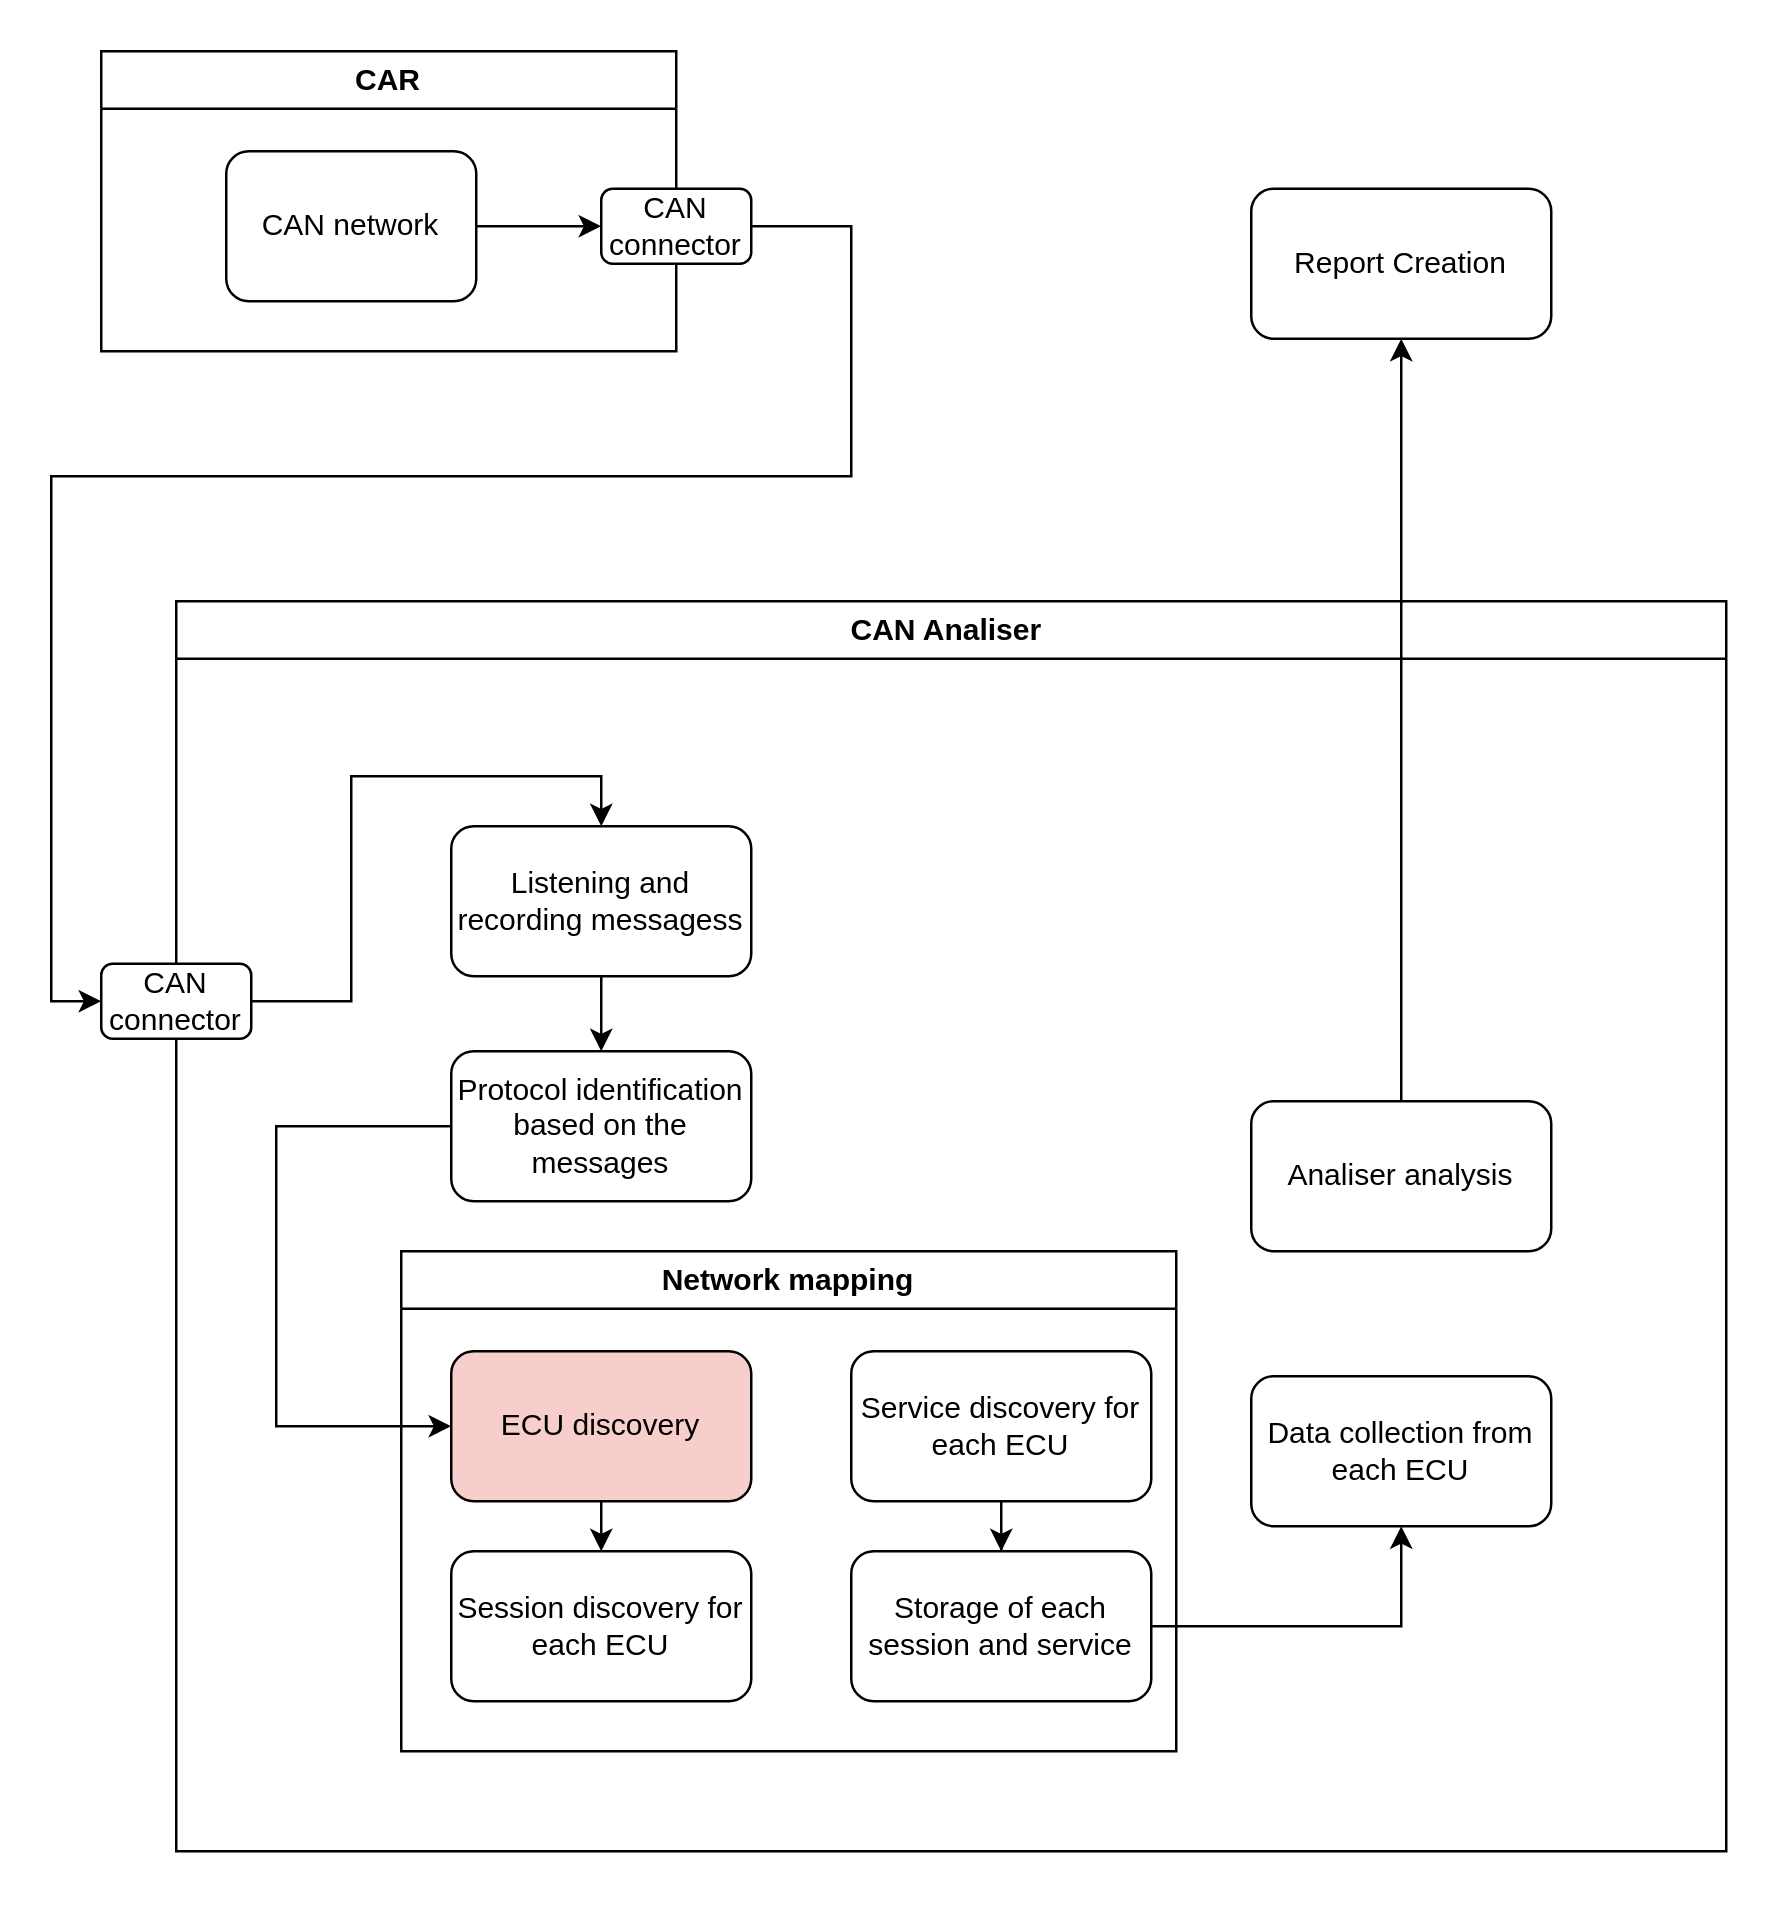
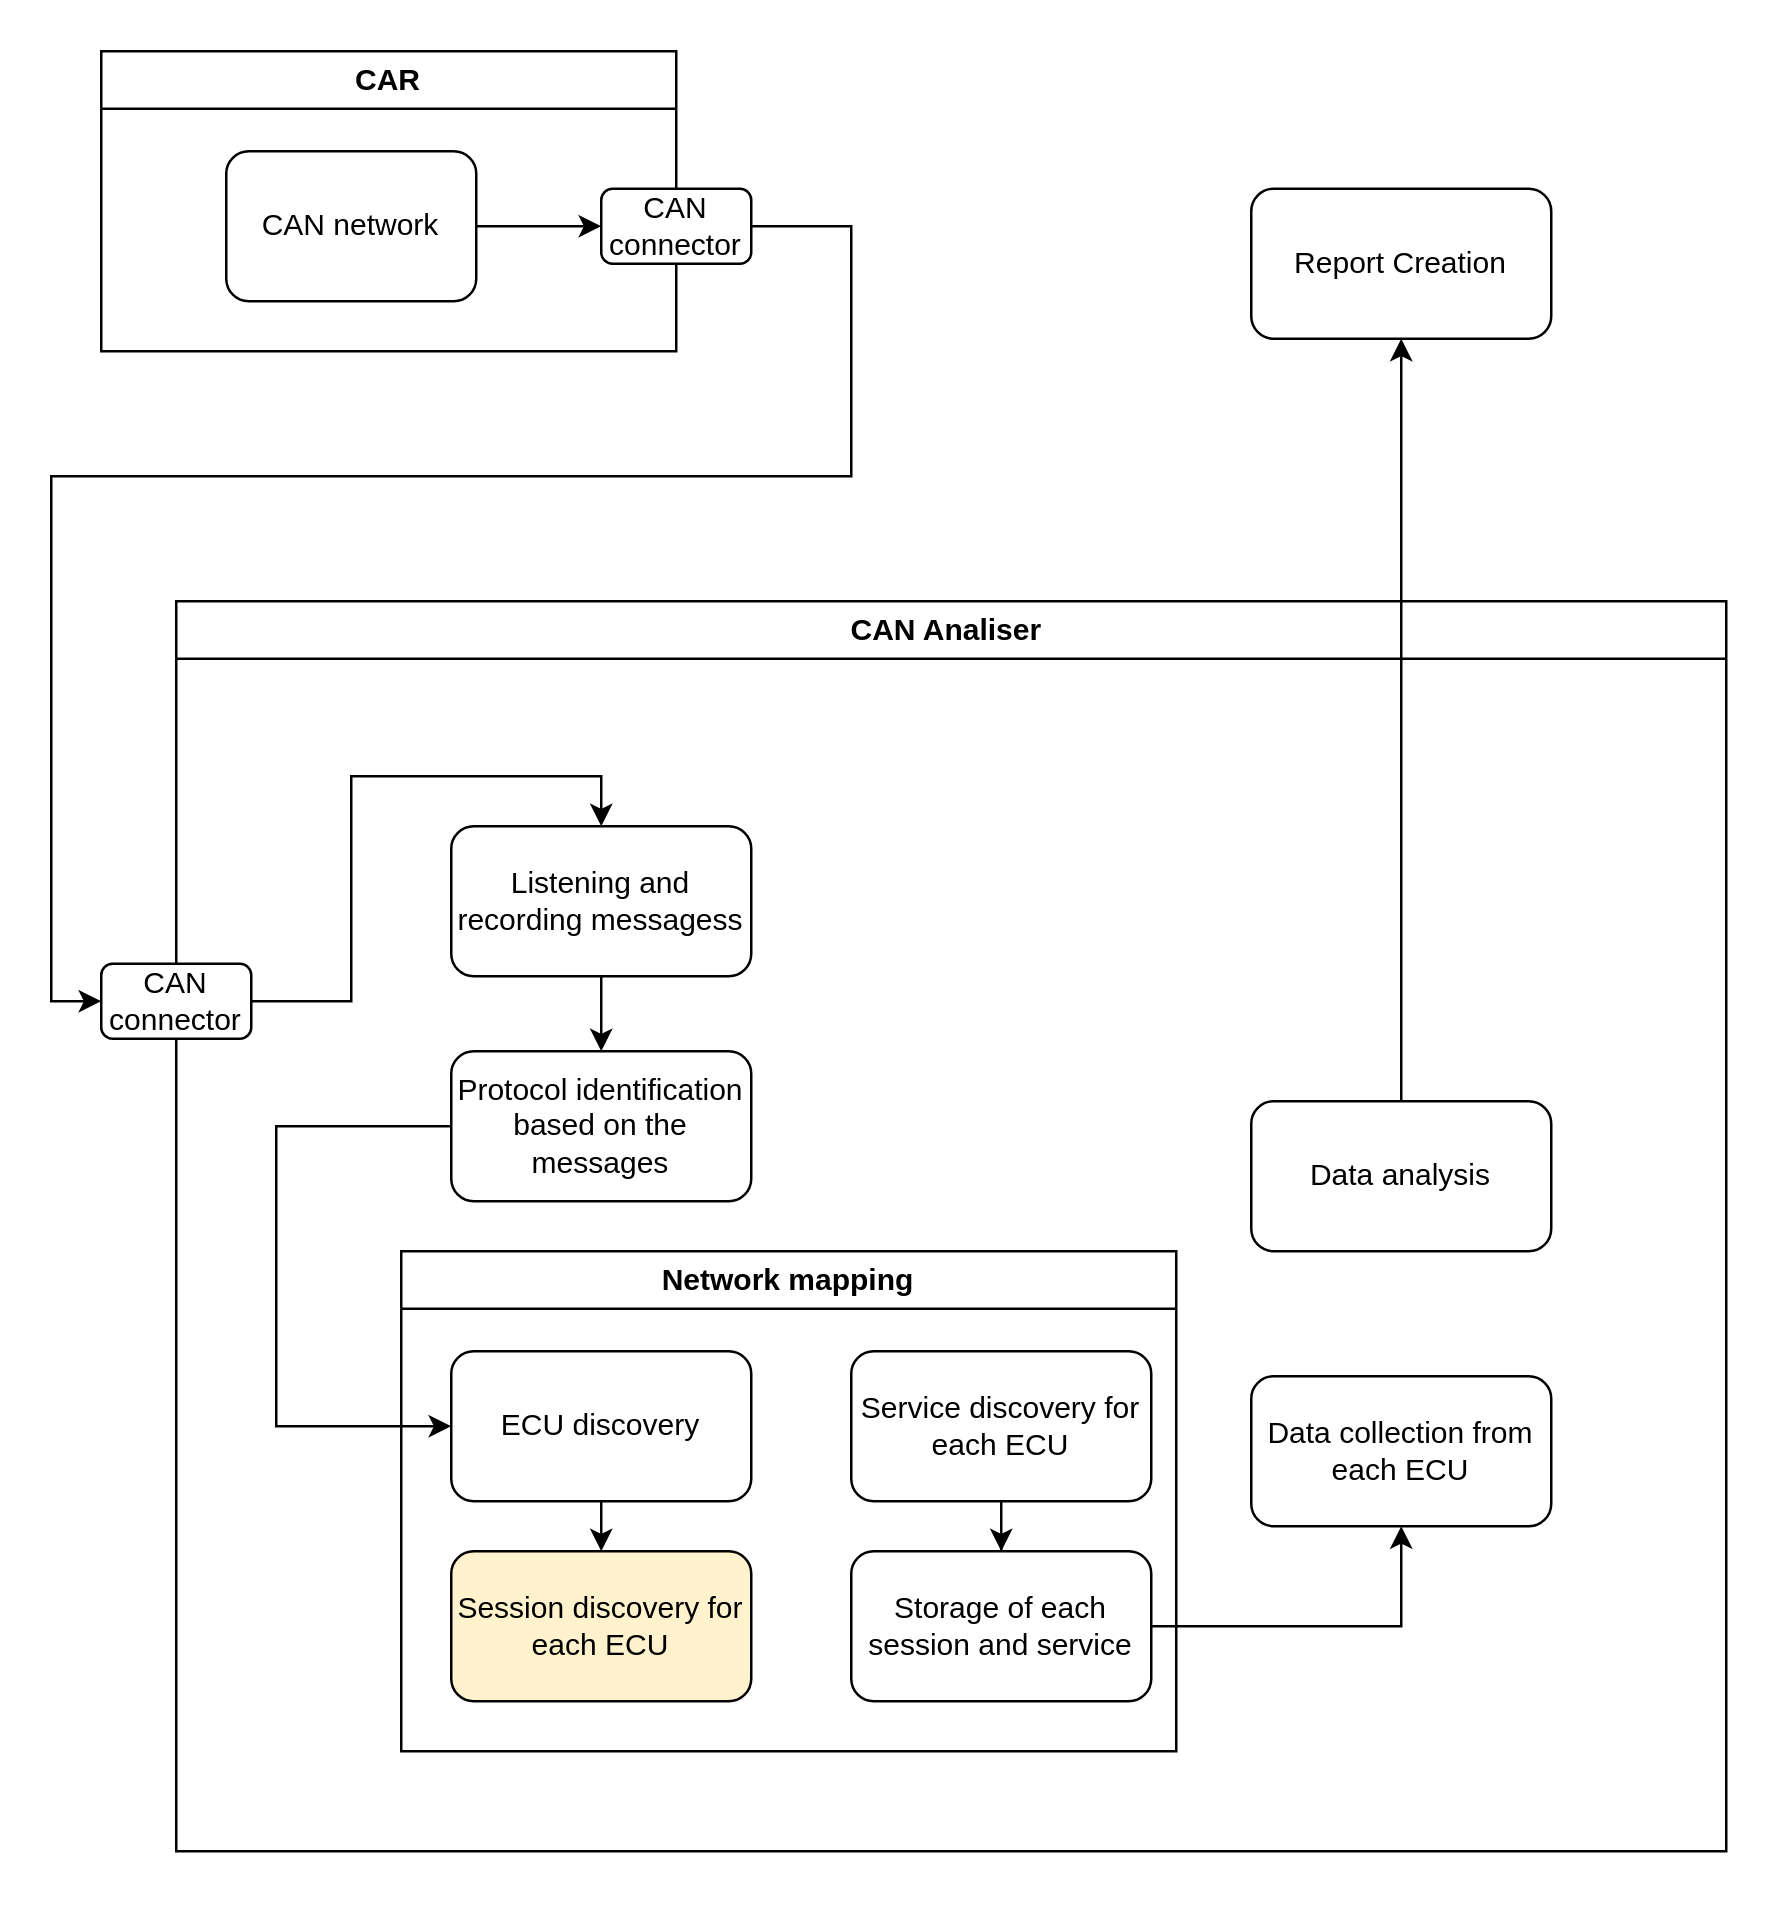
node "Analiser analysis": label "Analiser analysis" -> "Data analysis"
node "ECU discovery": fillcolor #f8cecc -> #ffffff
node "Session discovery for each ECU": fillcolor #ffffff -> #fff2cc
